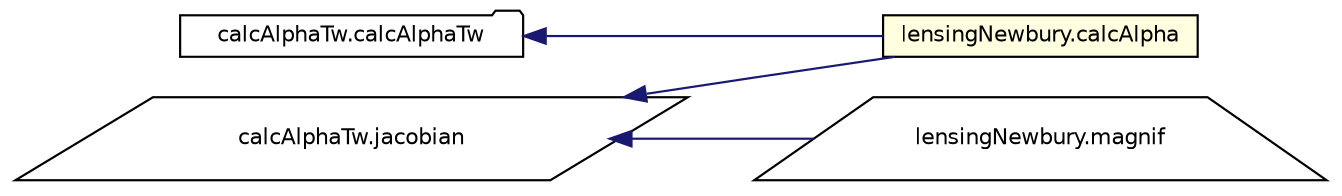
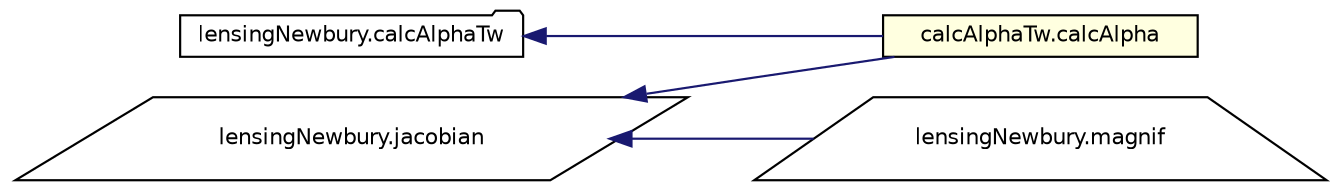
node "calcAlphaTw.calcAlphaTw": label "calcAlphaTw.calcAlphaTw" -> "lensingNewbury.calcAlphaTw"
node "lensingNewbury.calcAlpha": label "lensingNewbury.calcAlpha" -> "calcAlphaTw.calcAlpha"
node "calcAlphaTw.jacobian": label "calcAlphaTw.jacobian" -> "lensingNewbury.jacobian"
